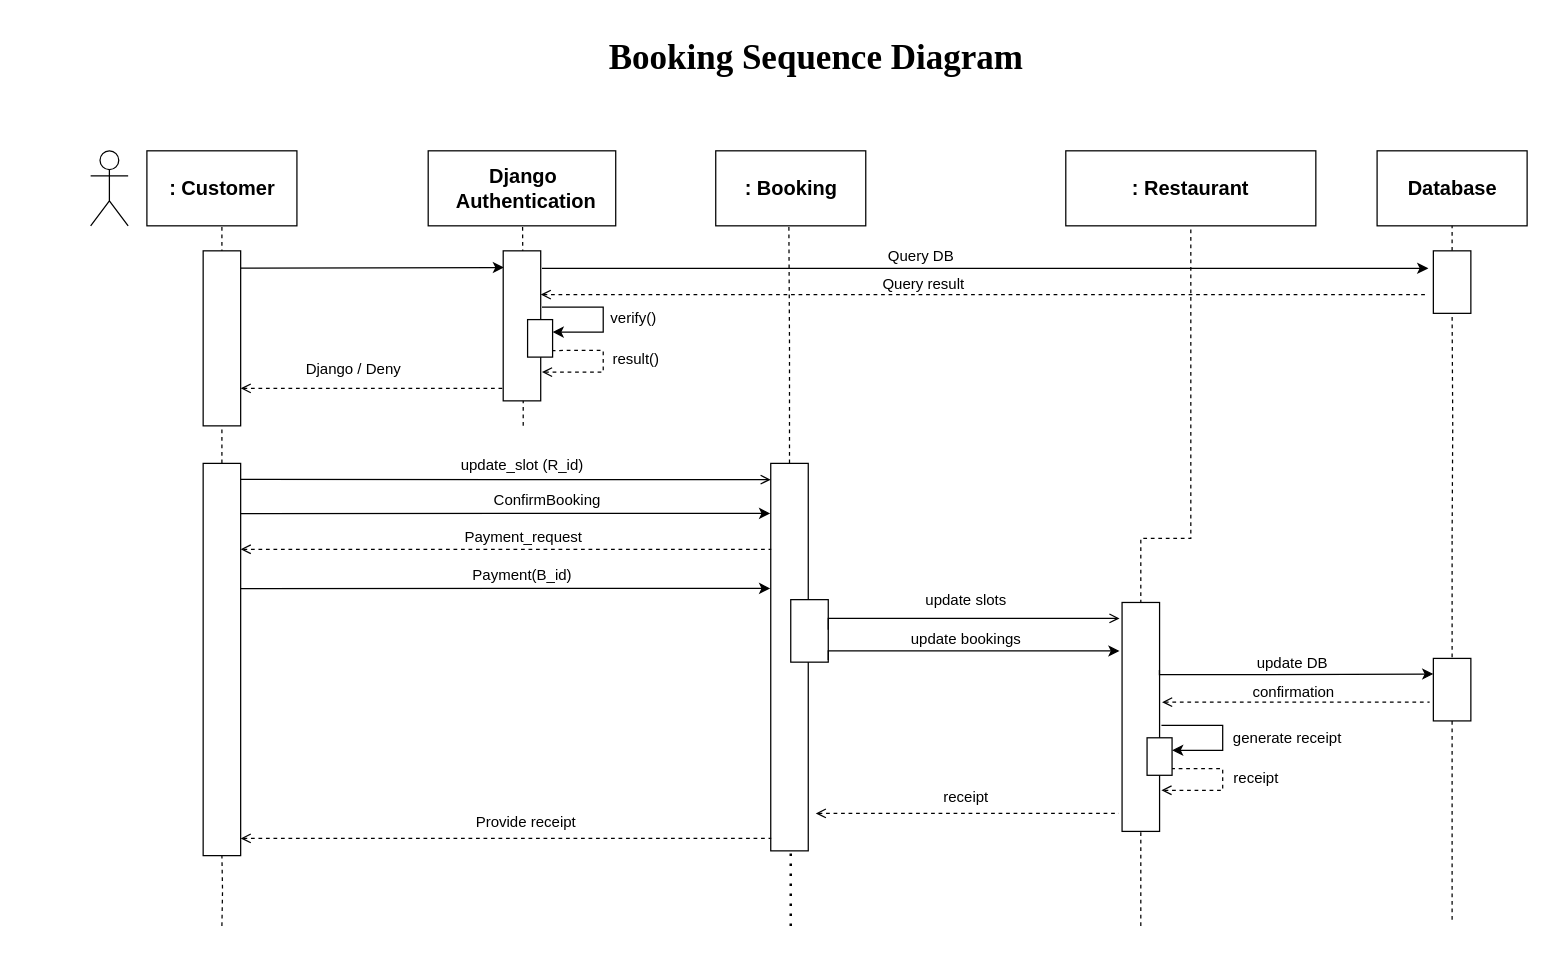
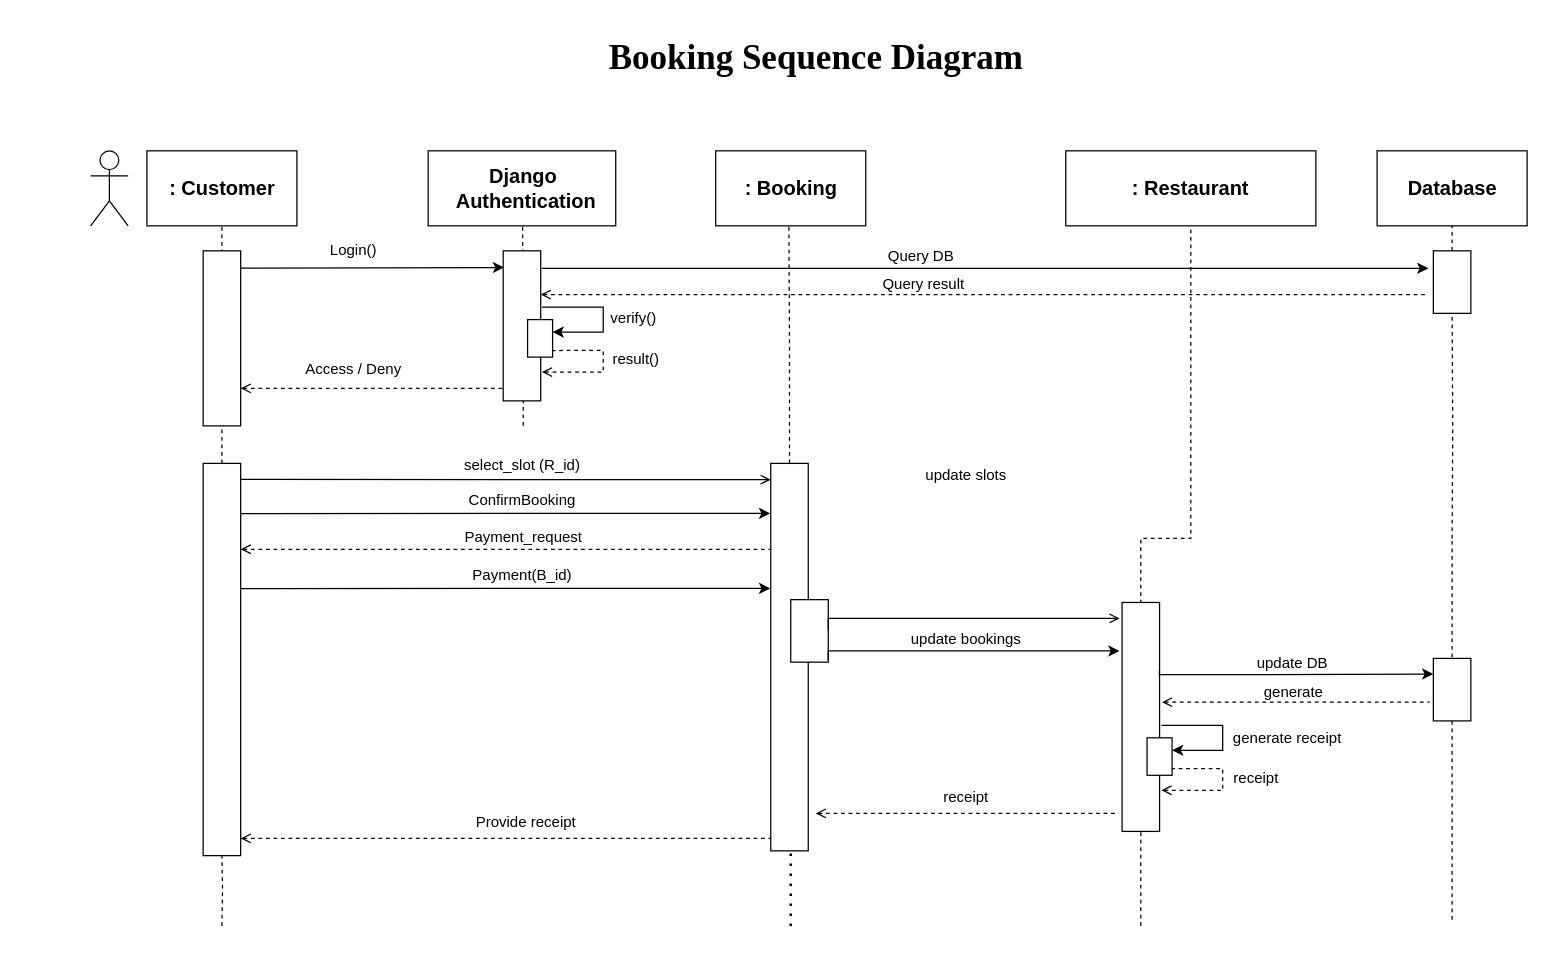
node "Login()": added
node "Django / Deny": label "Django / Deny" -> "Access / Deny"
node "update_slot (R_id)": label "update_slot (R_id)" -> "select_slot (R_id)"
node "ConfirmBooking": moved (547, 501) -> (522, 501)
node "update slots": moved (966, 601) -> (966, 476)
node "confirmation": label "confirmation" -> "generate"
